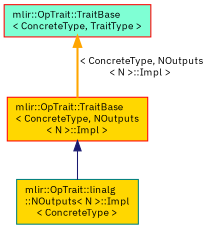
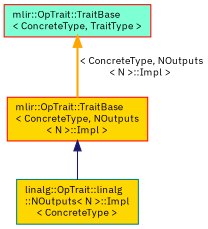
node "mlir::OpTrait::linalg ::NOutputs< N >::Impl < ConcreteType >": label "mlir::OpTrait::linalg ::NOutputs< N >::Impl < ConcreteType >" -> "linalg::OpTrait::linalg ::NOutputs< N >::Impl < ConcreteType >"
